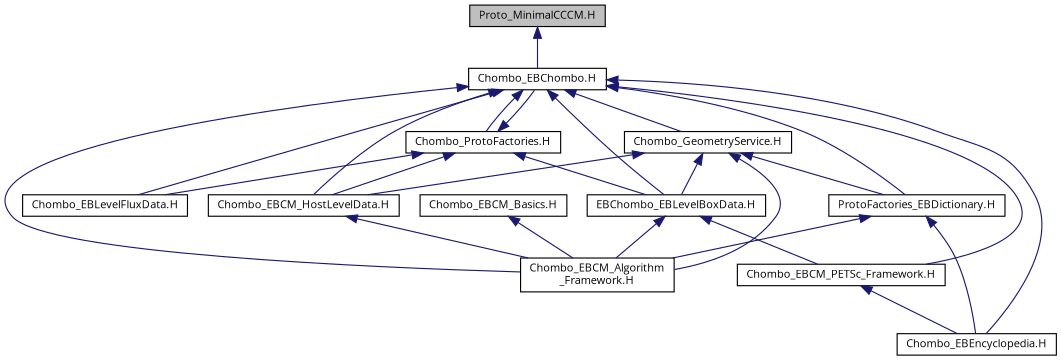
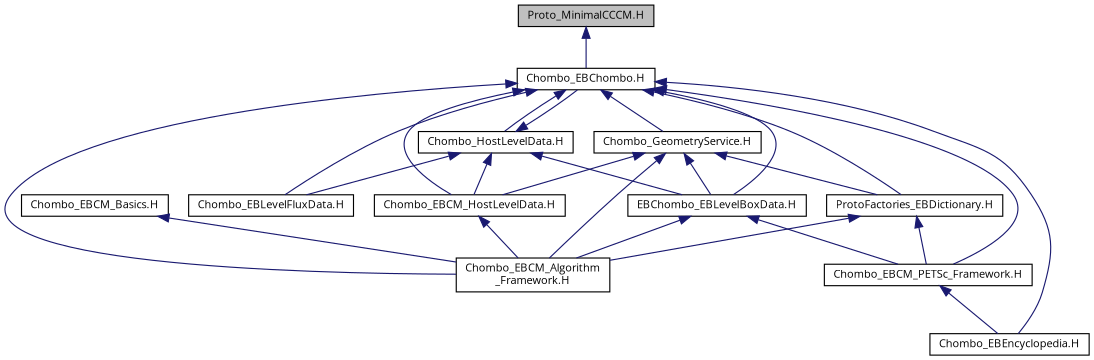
node "Chombo_ProtoFactories.H": label "Chombo_ProtoFactories.H" -> "Chombo_HostLevelData.H"
edge "Chombo_EBEncyclopedia.H" -> "ProtoFactories_EBDictionary.H": now "Chombo_EBCM_PETSc_Framework.H" -> "ProtoFactories_EBDictionary.H"
